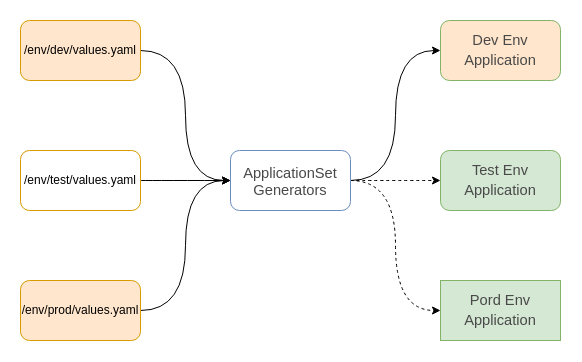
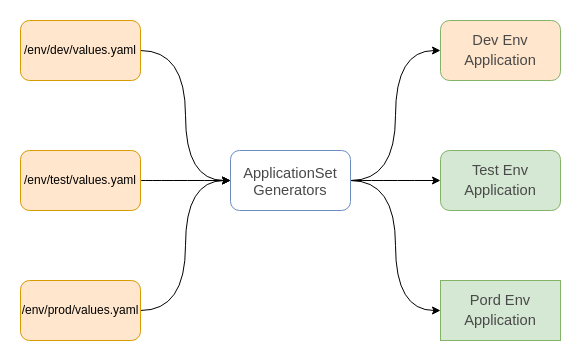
node "/env/test/values.yaml": fillcolor #ffffff -> #ffe6cc
edge "ApplicationSet Generators" -> "Test Env Application": style dashed -> solid
edge "ApplicationSet Generators" -> "Pord Env Application": style dashed -> solid
